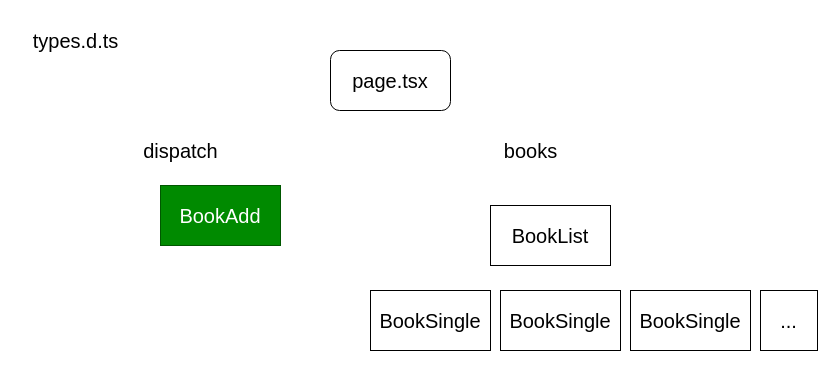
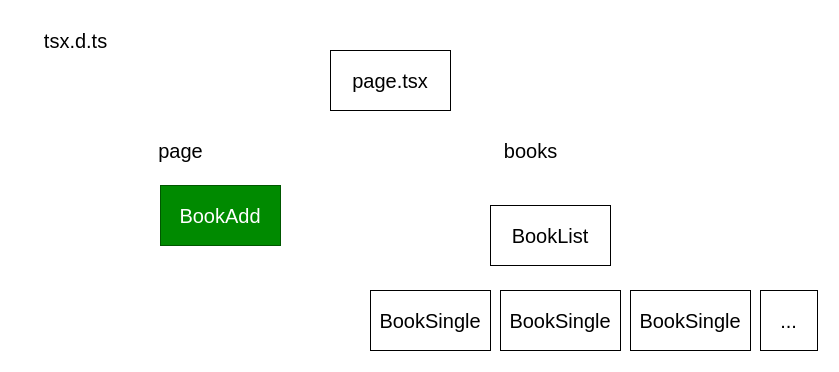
node "types.d.ts": label "types.d.ts" -> "tsx.d.ts"
node "page.tsx": shape rounded rectangle -> rectangle
node "dispatch": label "dispatch" -> "page"
